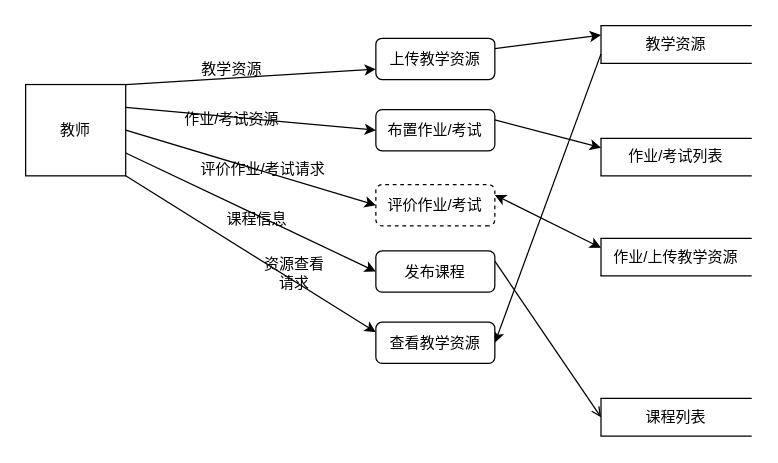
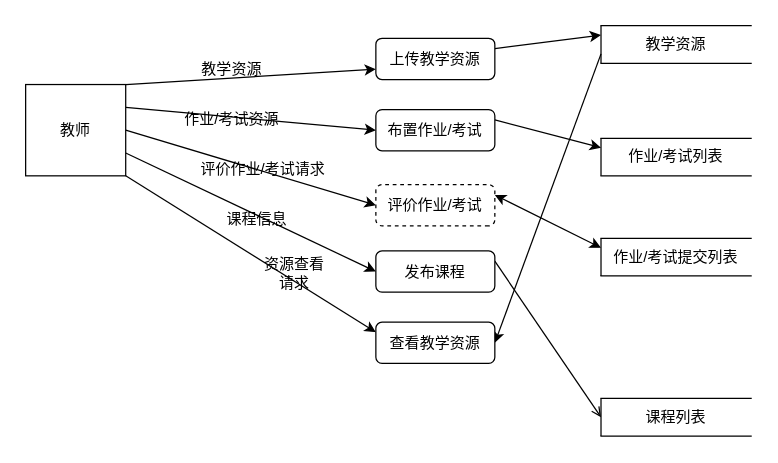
node "作业/上传教学资源": label "作业/上传教学资源" -> "作业/考试提交列表"
